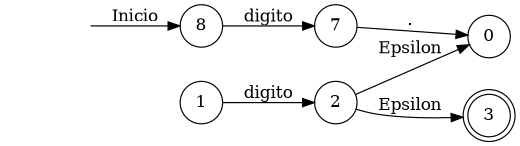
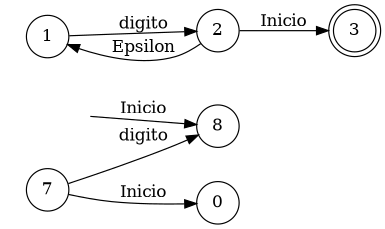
edge "7" -> "0": label "." -> "Inicio"
edge "8" -> "7": reversed
edge "2" -> "0": now "2" -> "1"
edge "2" -> "3": label "Epsilon" -> "Inicio"
